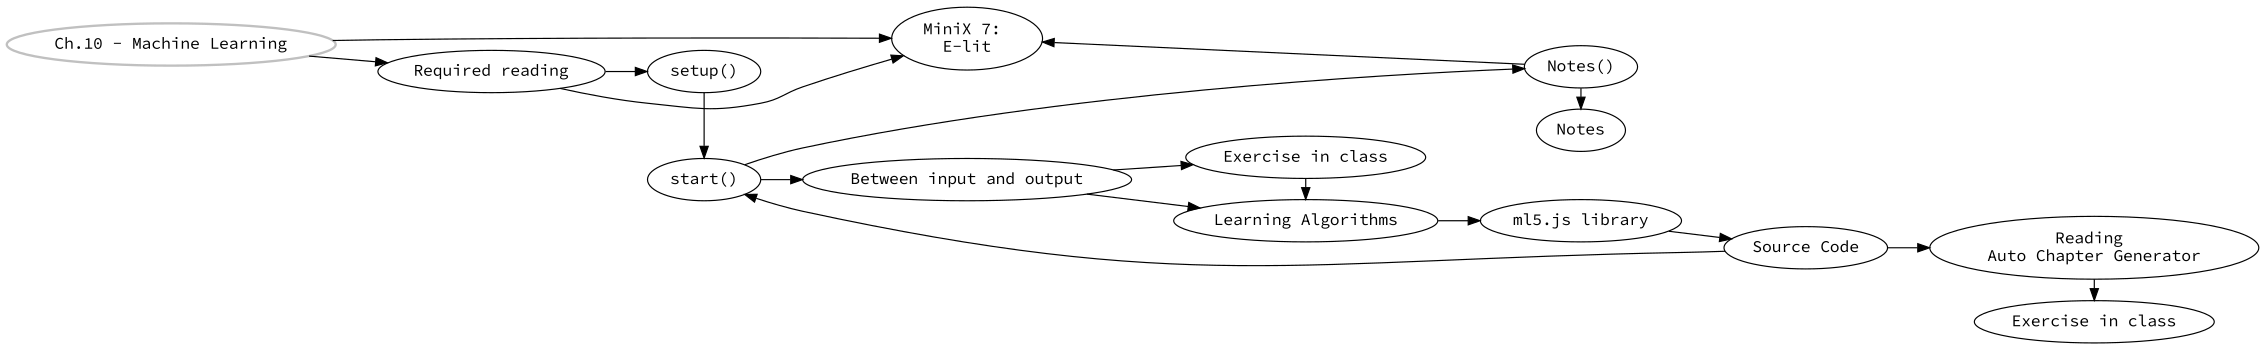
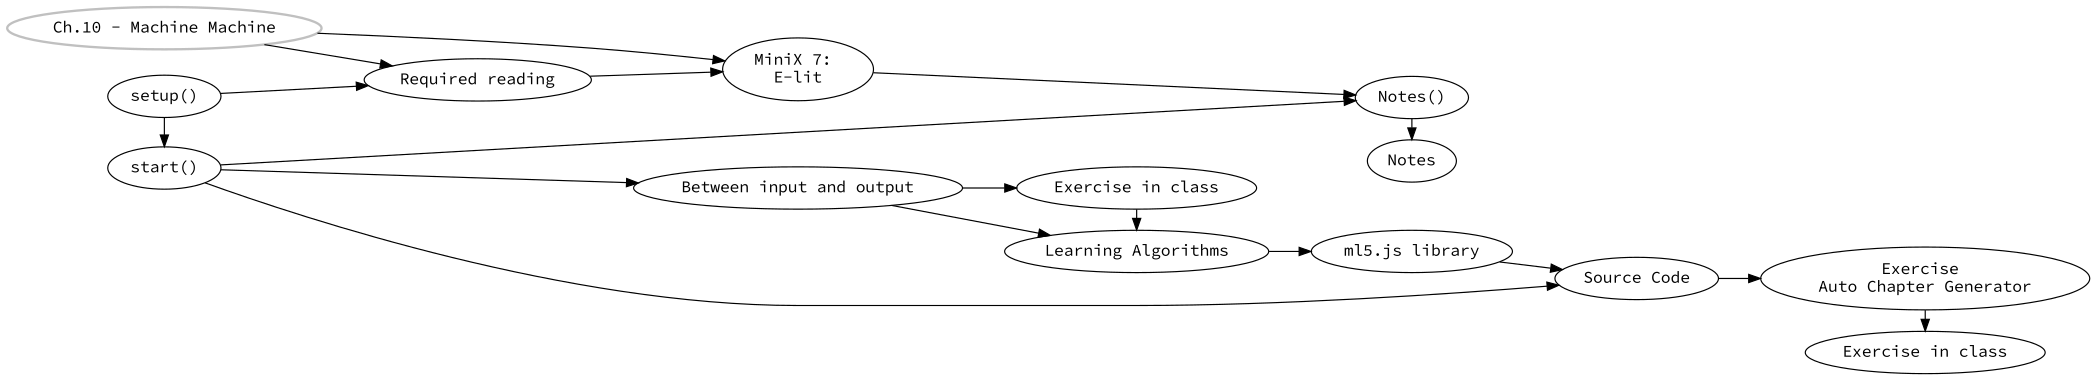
node "Ch.10 - Machine Learning": label "Ch.10 - Machine Learning" -> "Ch.10 - Machine Machine"
edge "Notes()" -> "MiniX 7: E-lit": reversed
edge "Required reading" -> "setup()": reversed
node "Reading Auto Chapter Generator": label "Reading Auto Chapter Generator" -> "Exercise Auto Chapter Generator"
edge "Source Code" -> "start()": reversed
